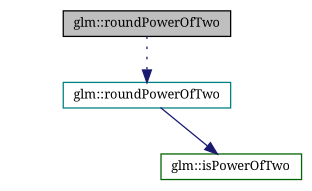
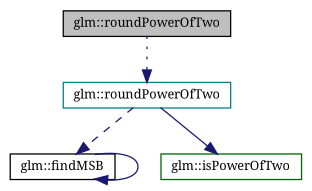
node "glm::findMSB": added
